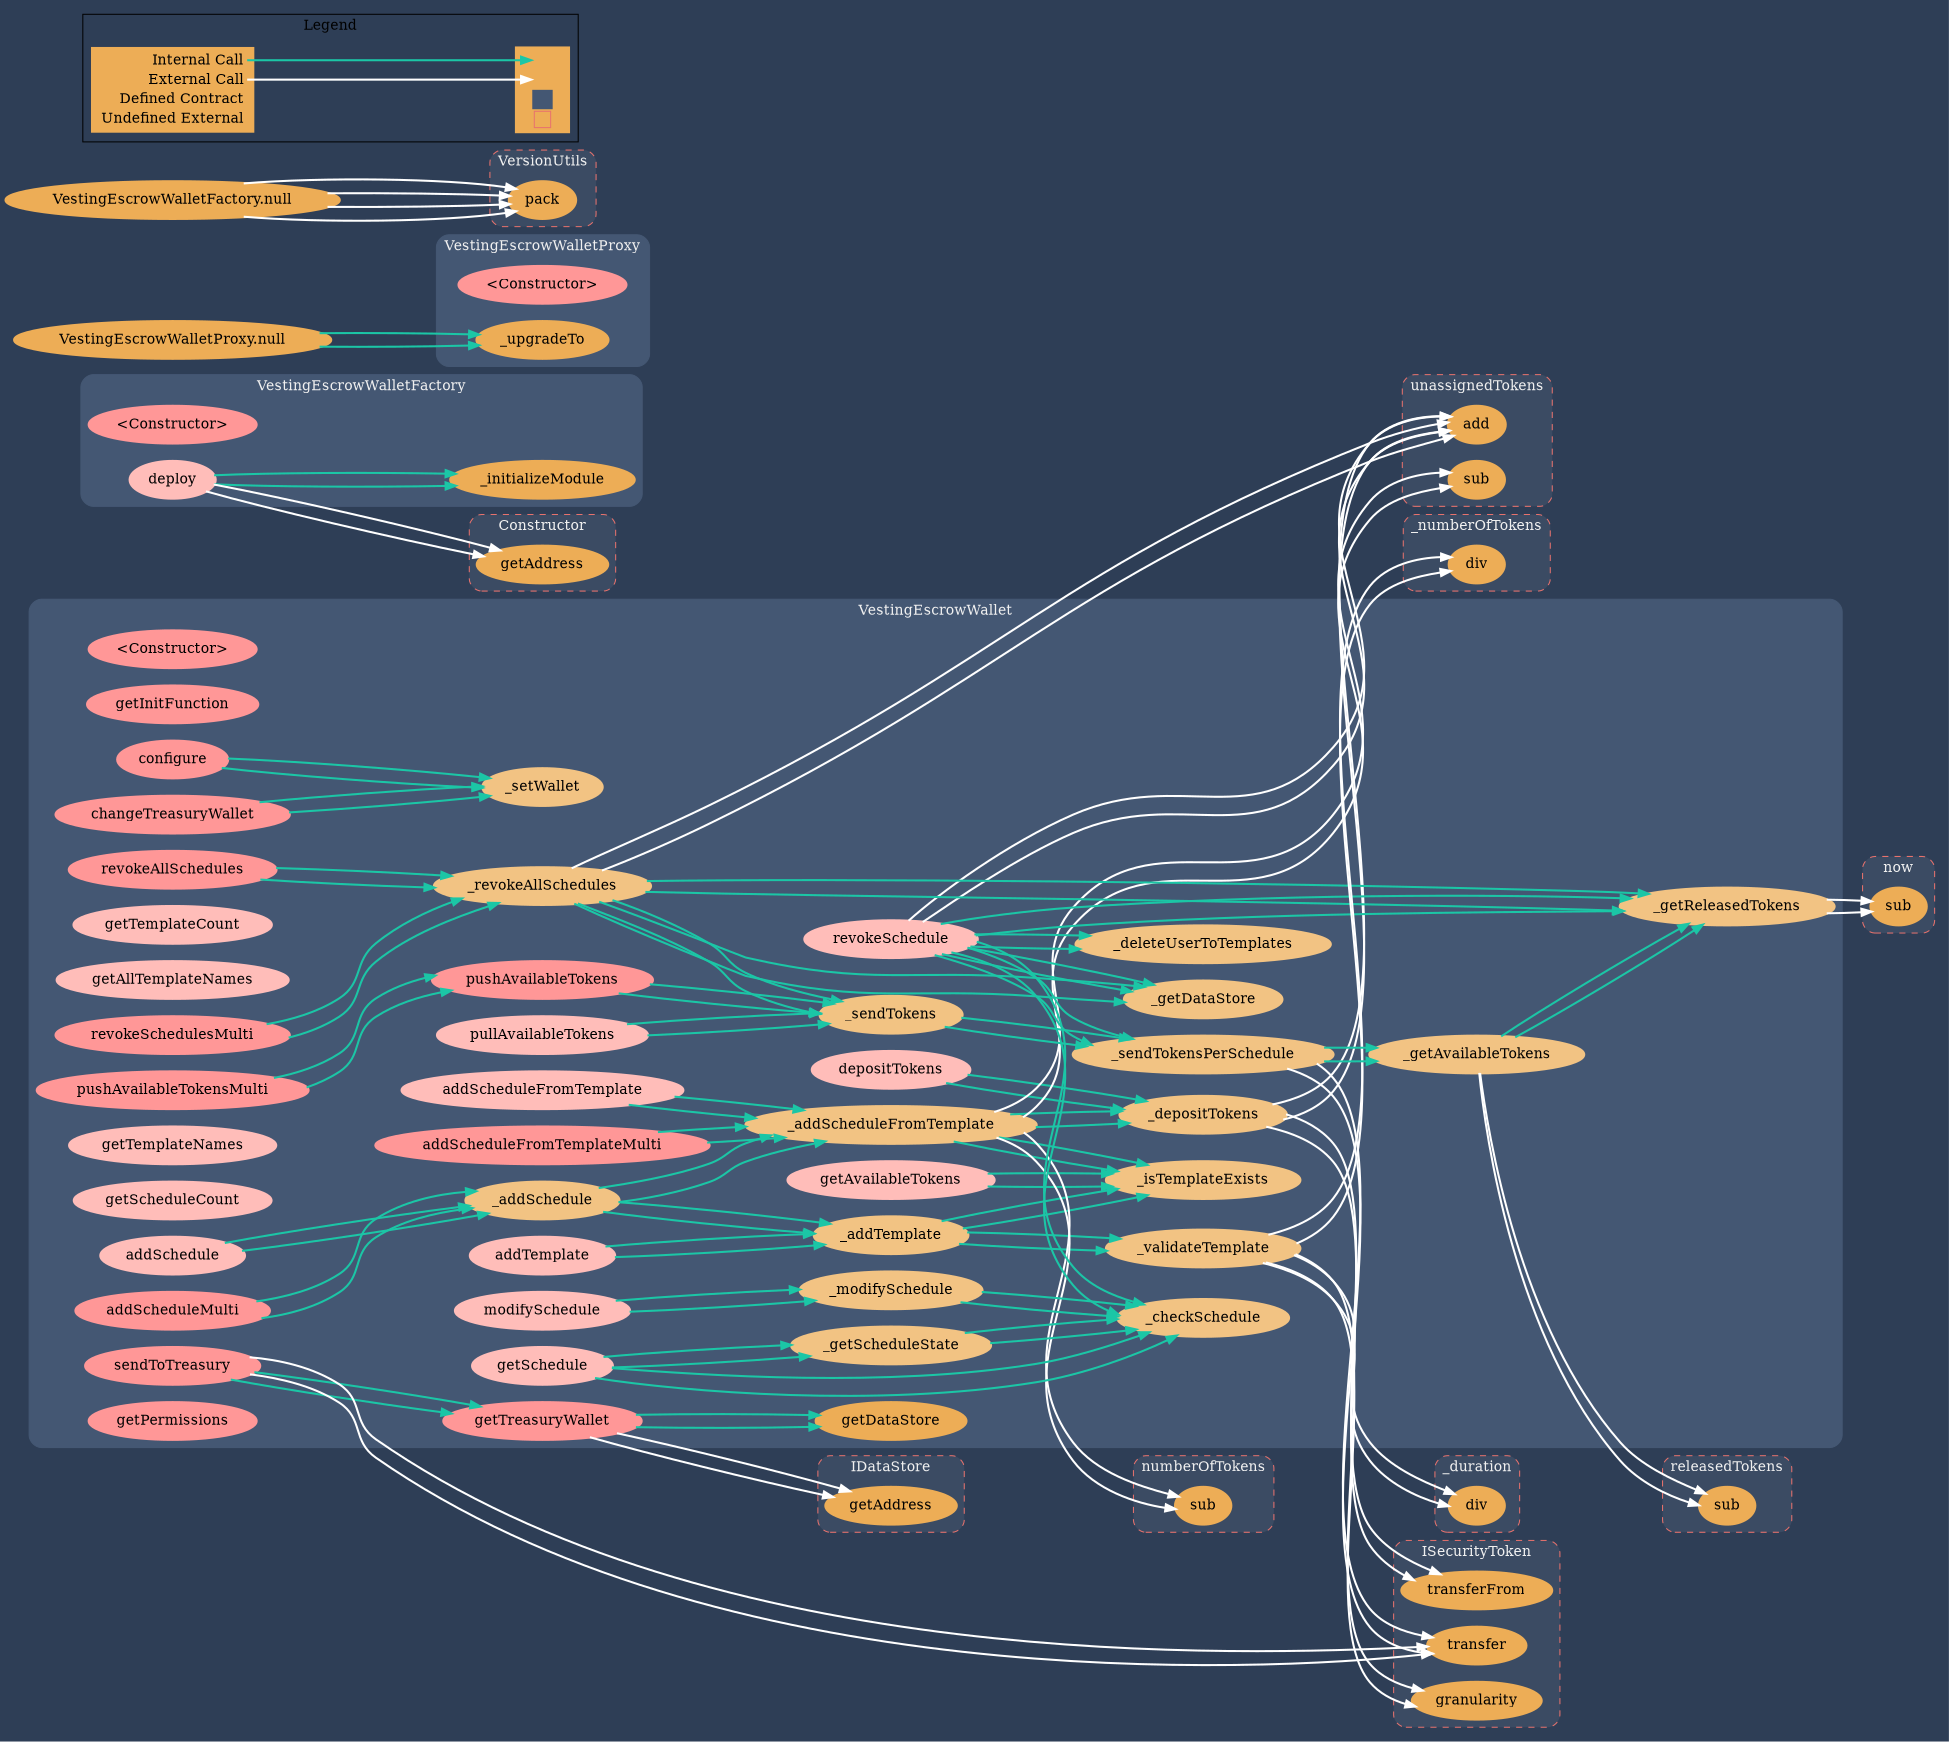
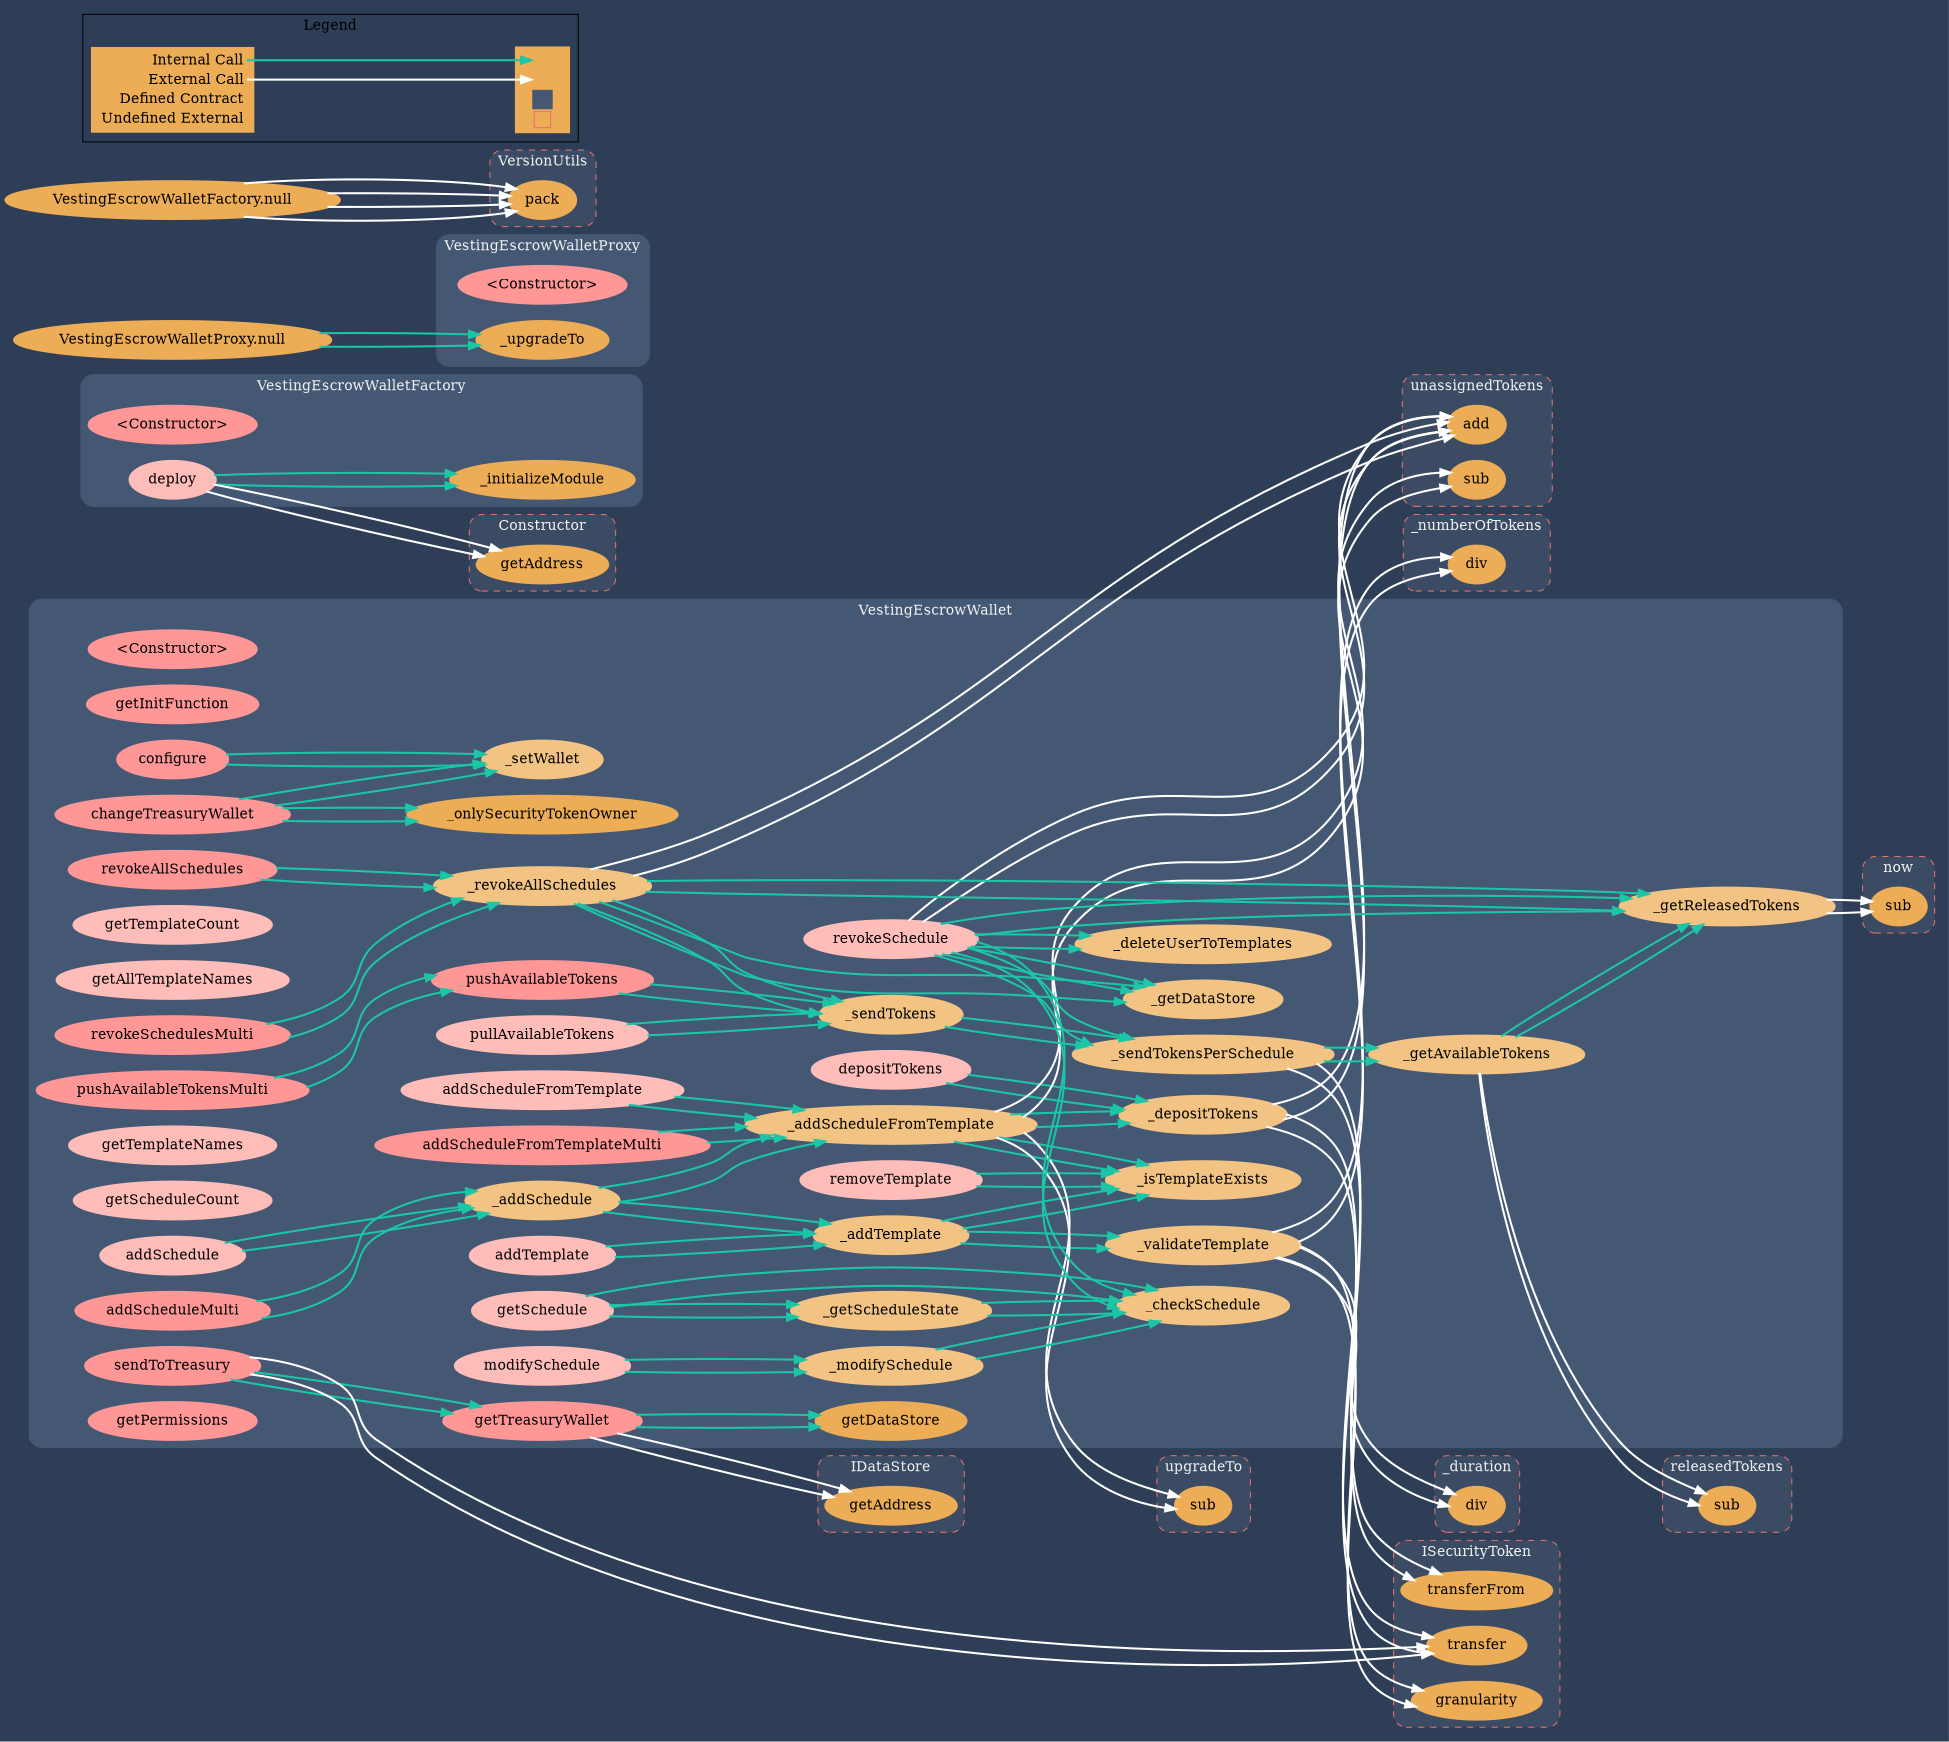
node "_onlySecurityTokenOwner": added
node "getAvailableTokens": label "getAvailableTokens" -> "removeTemplate"
cluster "numberOfTokens": label "numberOfTokens" -> "upgradeTo"
